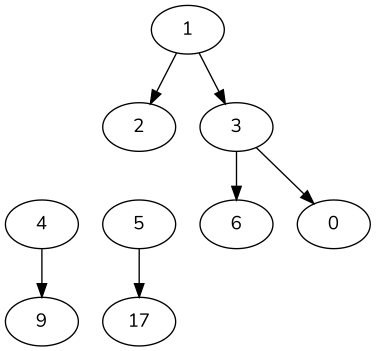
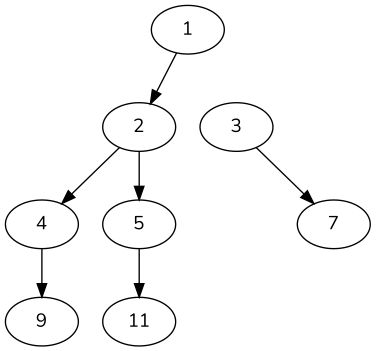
edge "1" -> "3": removed
edge "2" -> "5": added
edge "2" -> "4": added
node "6": removed
node "0": label "0" -> "7"
node "17": label "17" -> "11"
